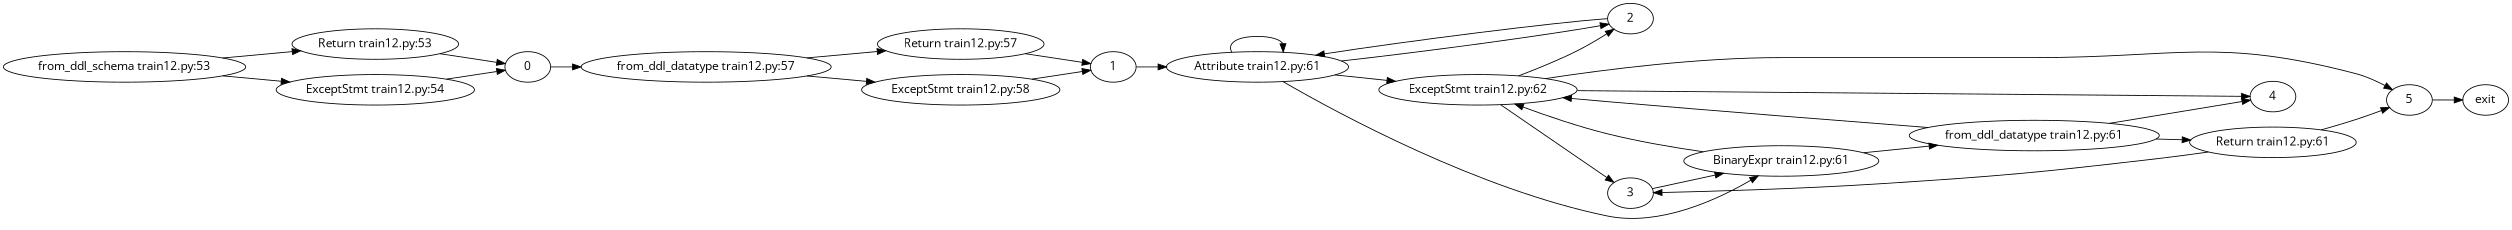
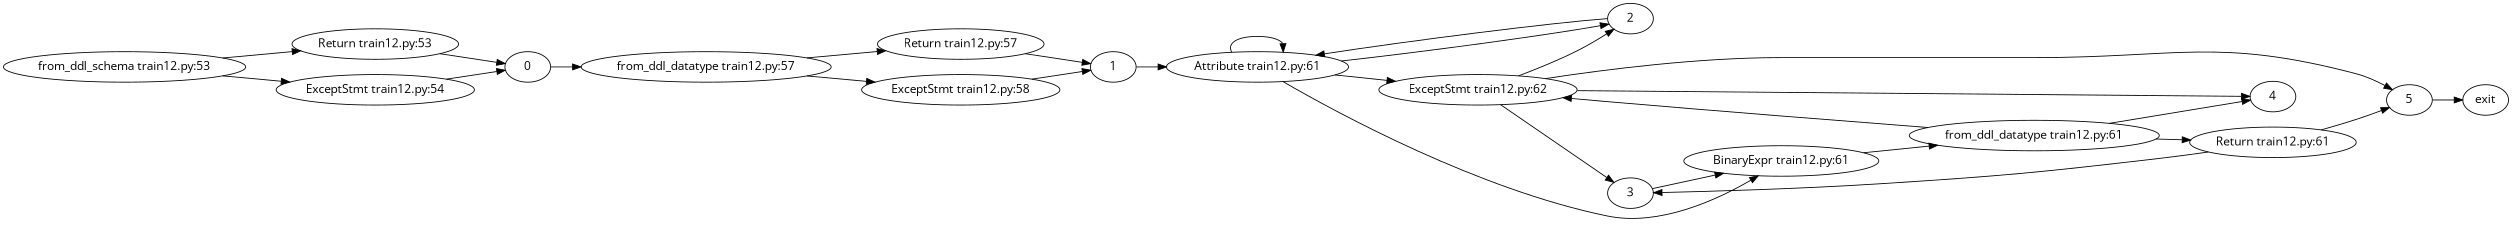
edge "BinaryExpr train12.py:61" -> "ExceptStmt train12.py:62": removed
